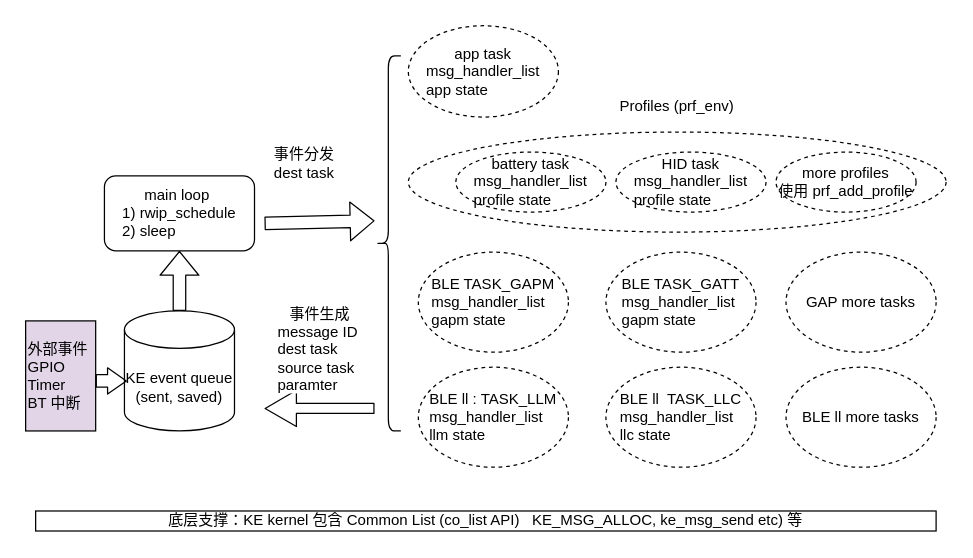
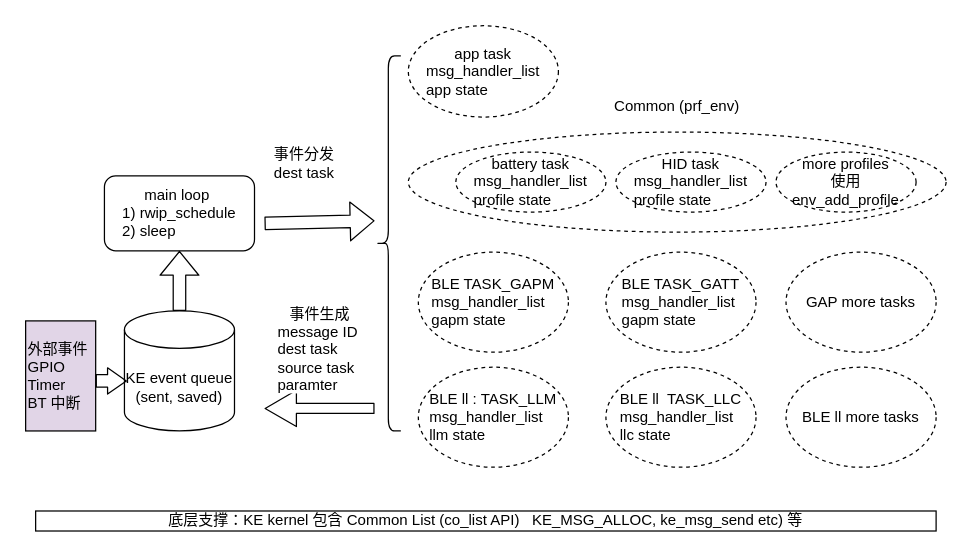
node "Profiles (prf_env)": label "Profiles (prf_env)" -> "Common (prf_env)"
node "more profiles 使用 prf_add_profile": label "more profiles 使用 prf_add_profile" -> "more profiles 使用 env_add_profile"
